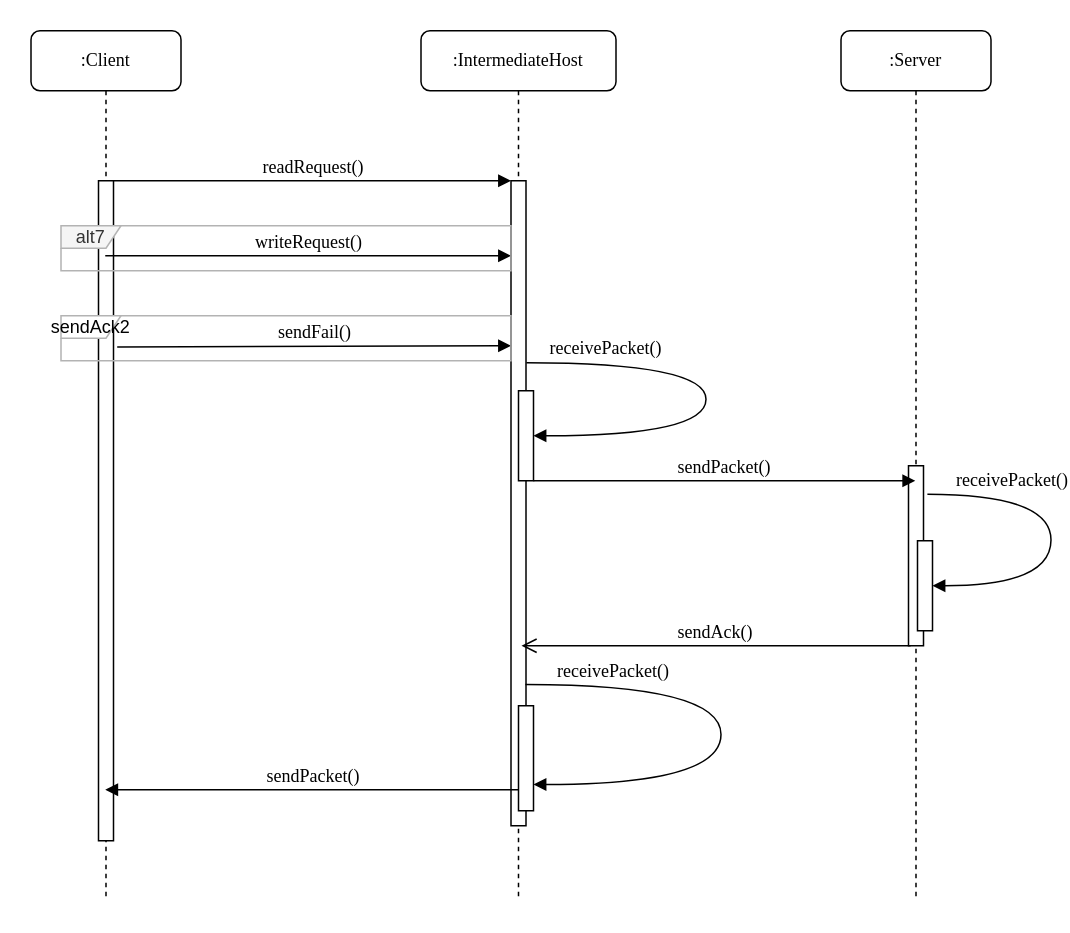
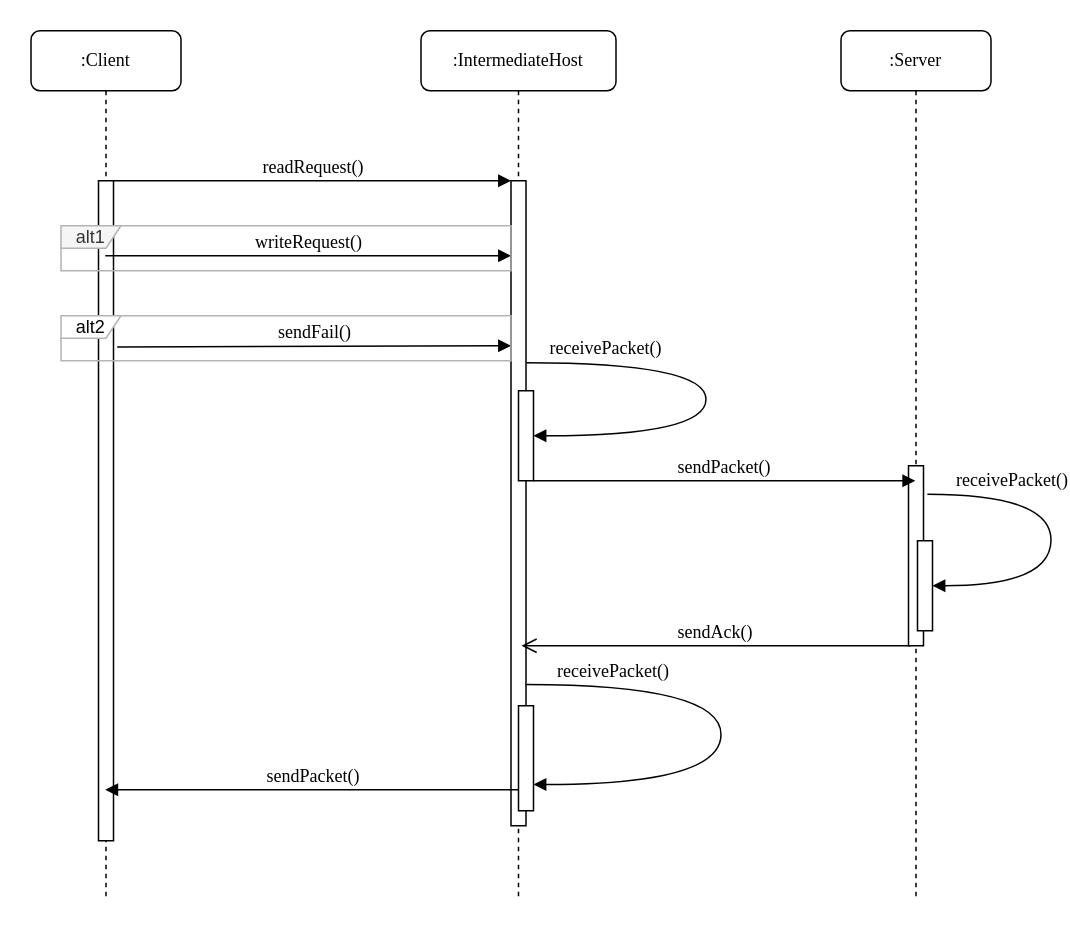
node "alt7": label "alt7" -> "alt1"
node "sendAck2": label "sendAck2" -> "alt2"
